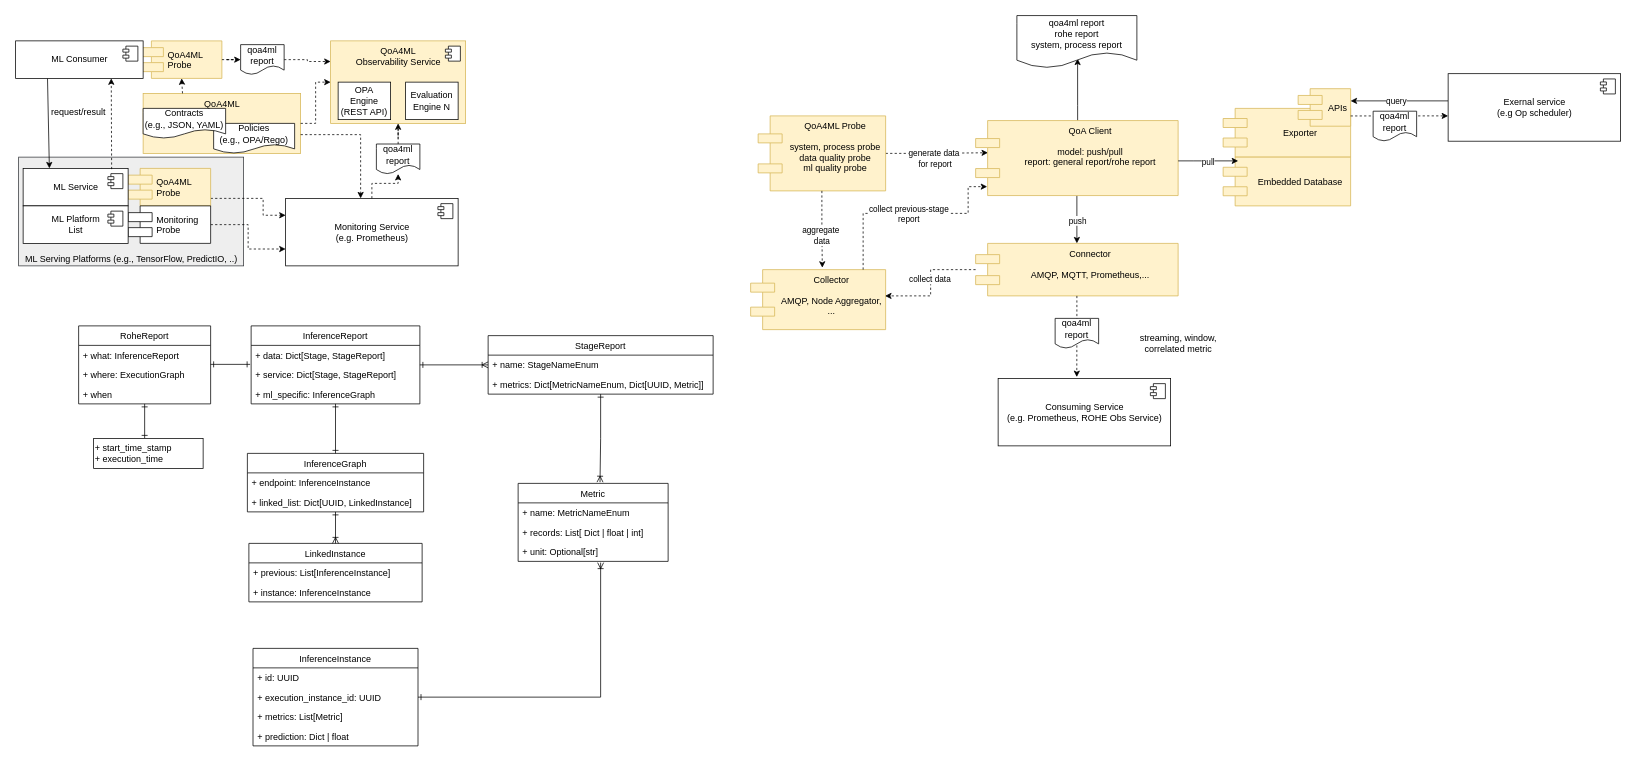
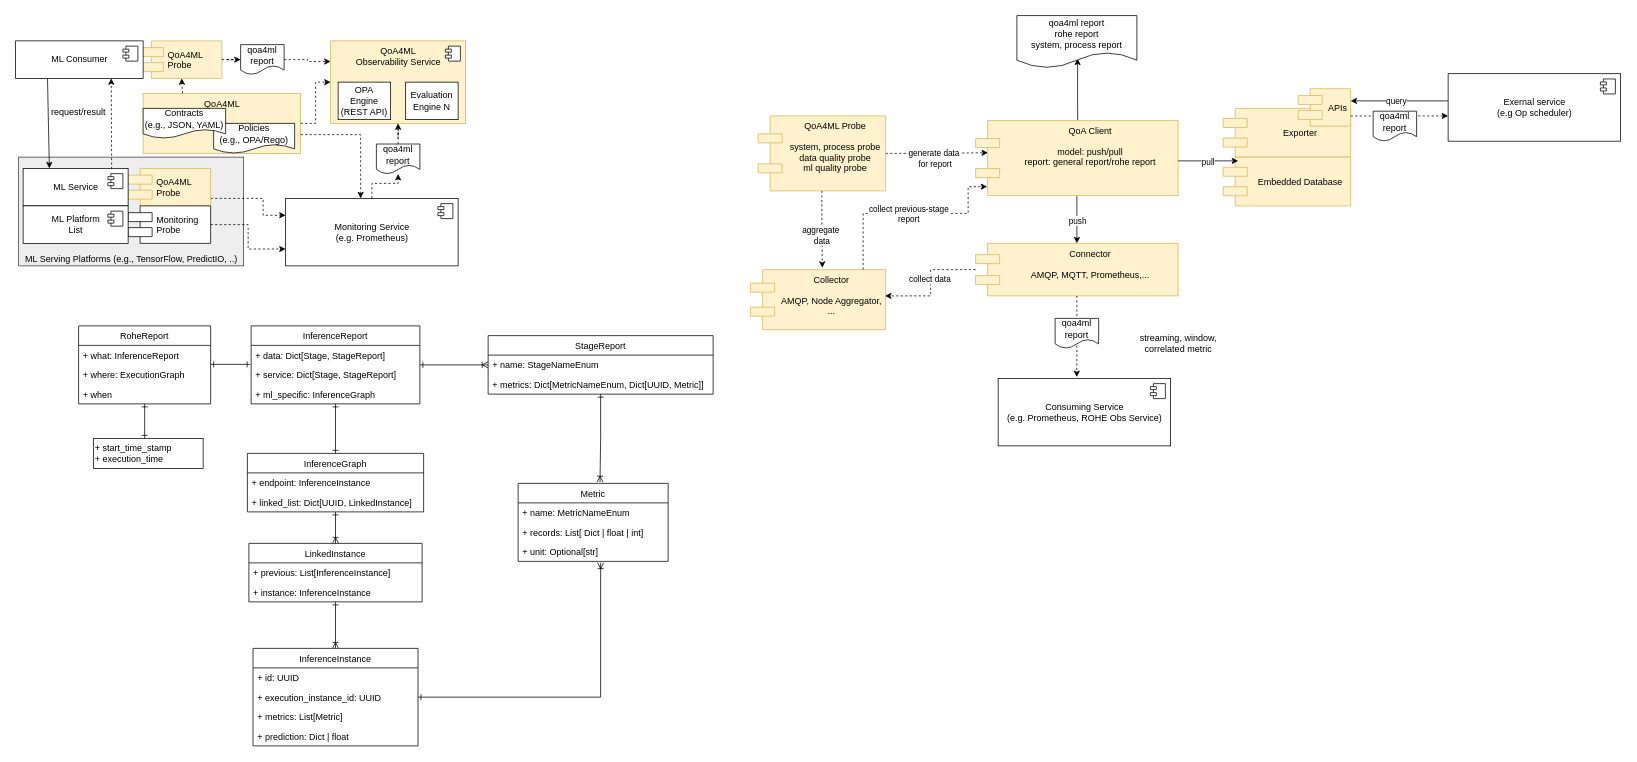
edge "LinkedInstance" -- "InferenceInstance": added
